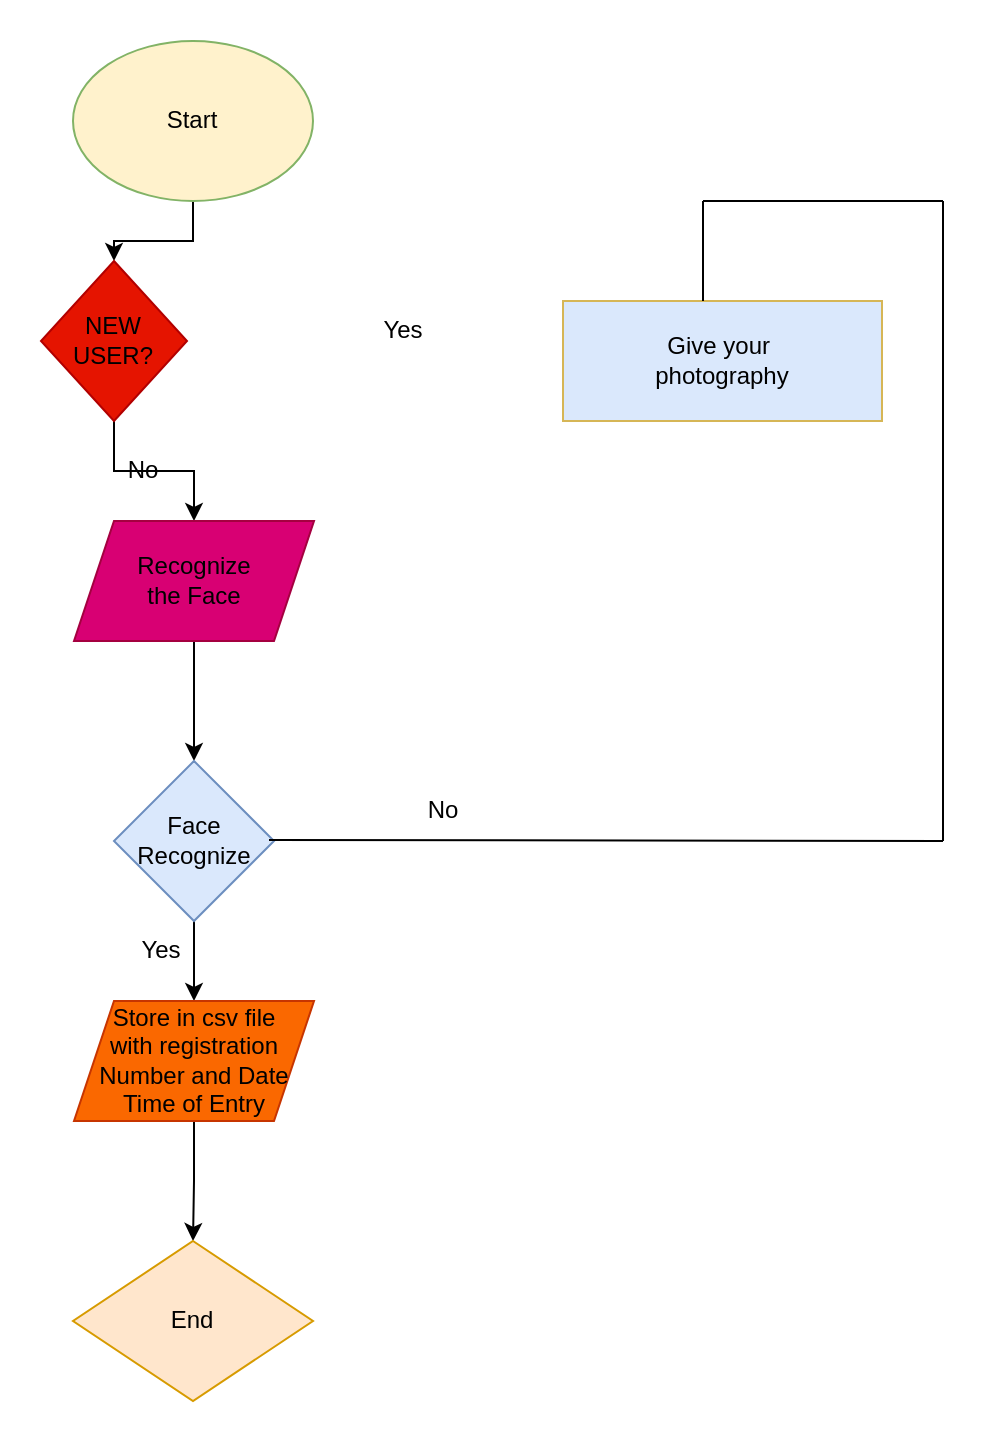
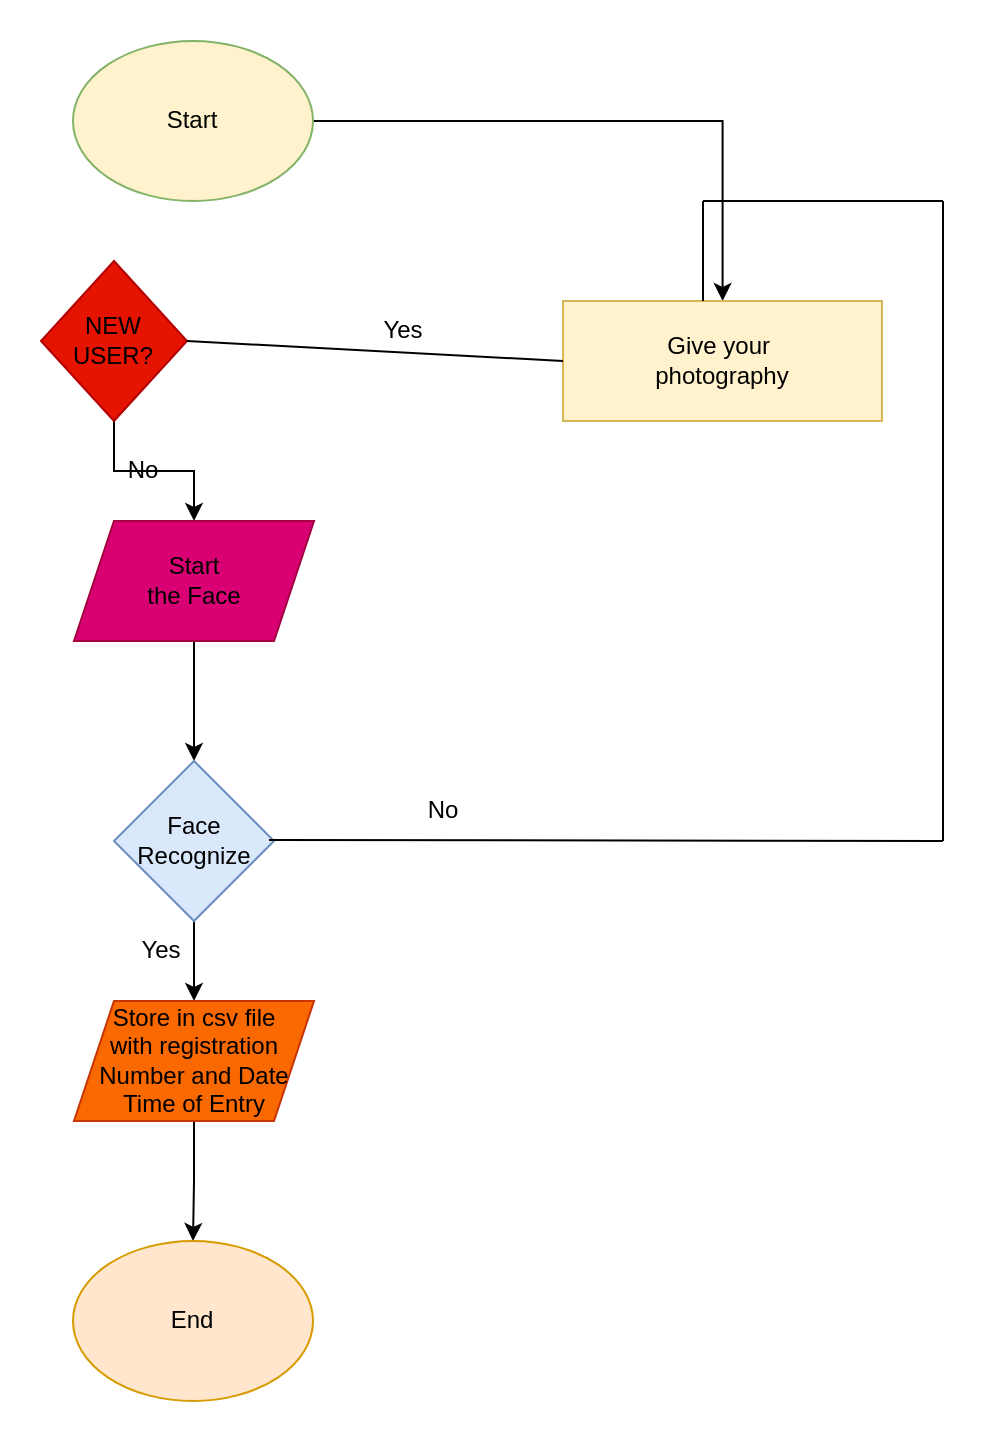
edge "Start" -> "NEW USER?": now "Start" -> "Give your photography"
edge "NEW USER?" -- "Give your photography": added
node "Give your photography": fillcolor #dae8fc -> #fff2cc
node "Recognize the Face": label "Recognize the Face" -> "Start the Face"
node "End": shape diamond -> ellipse
